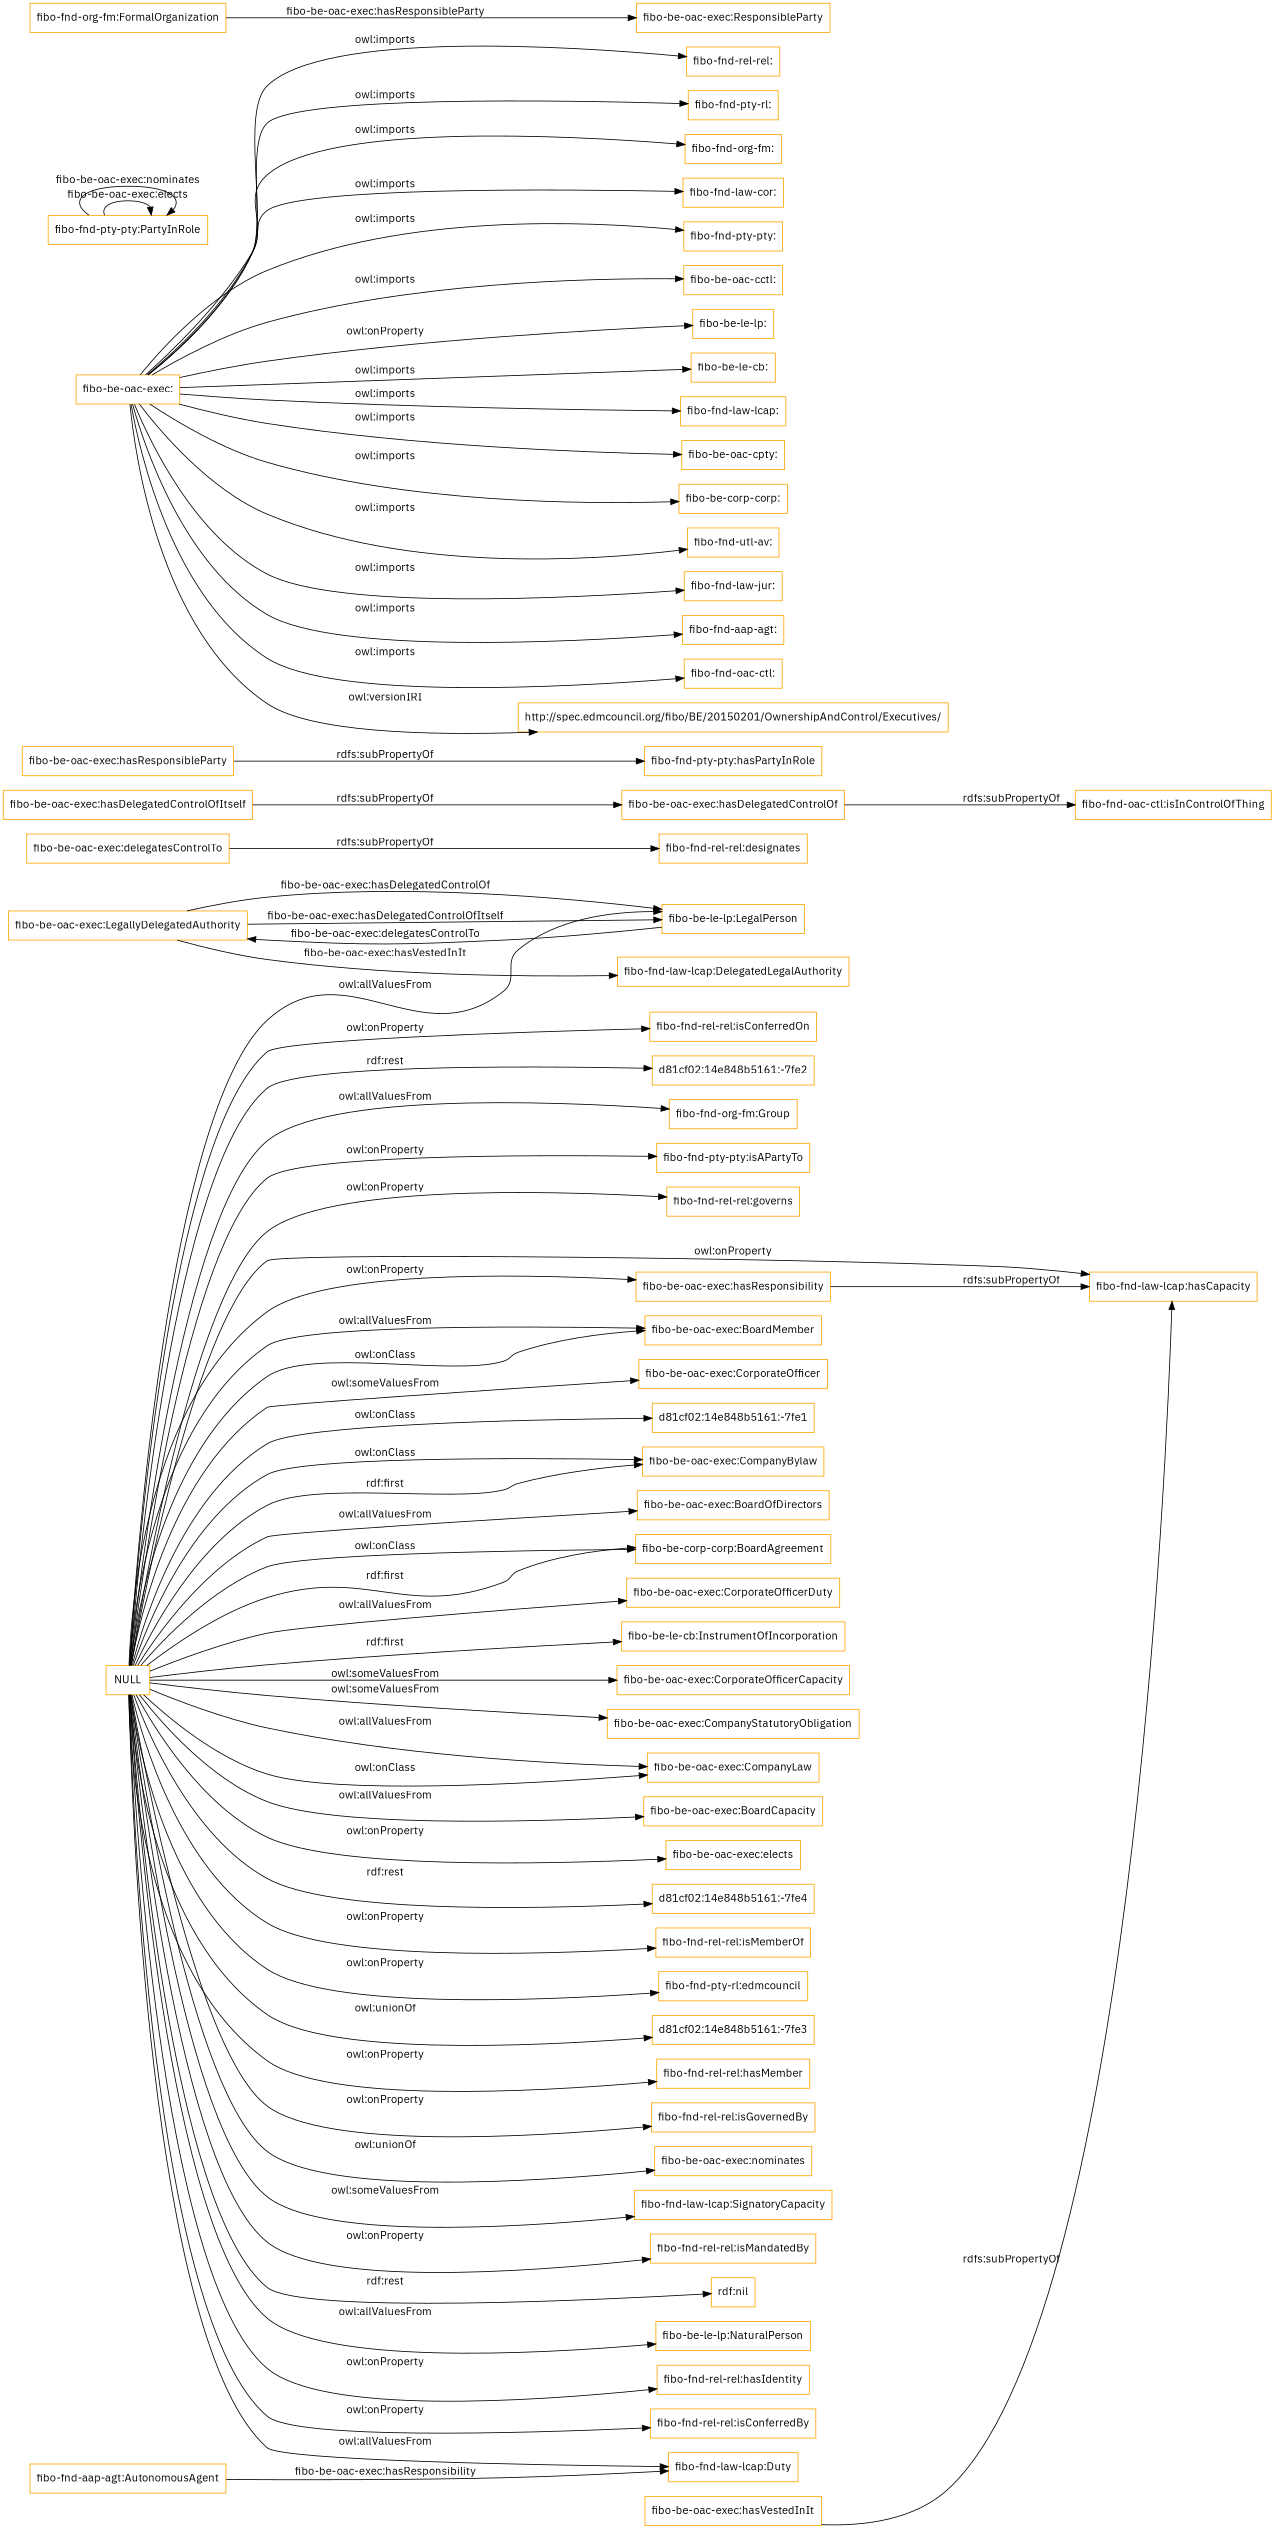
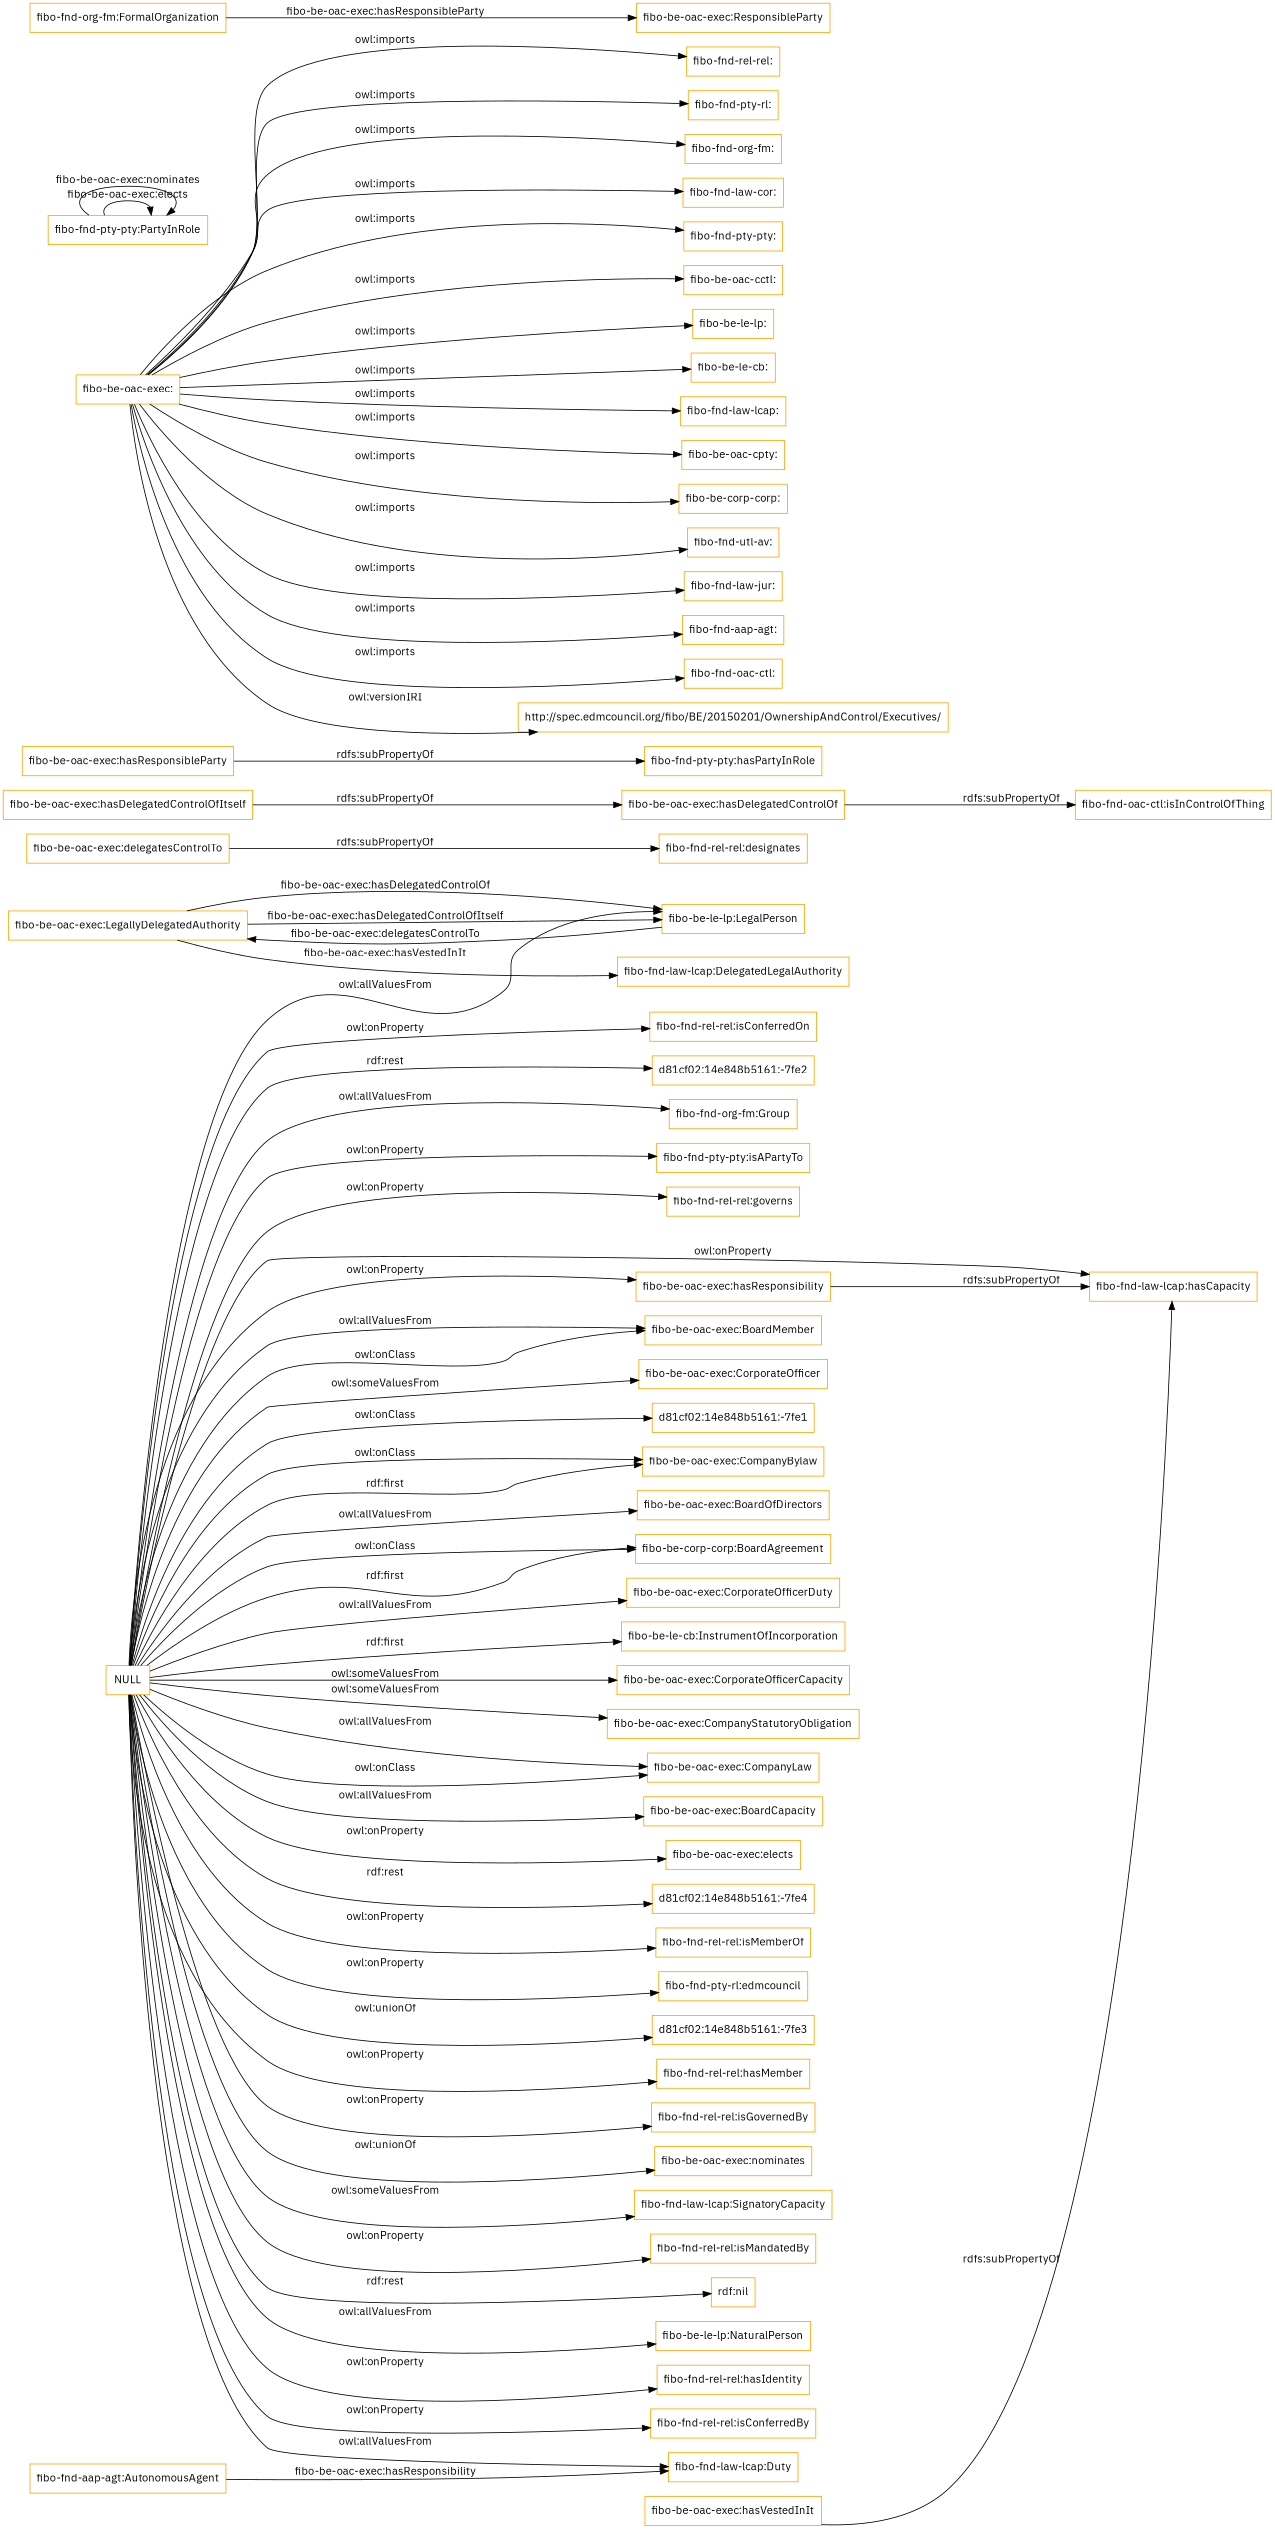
edge "fibo-be-oac-exec:" -> "fibo-be-le-lp:": label "owl:onProperty" -> "owl:imports"
